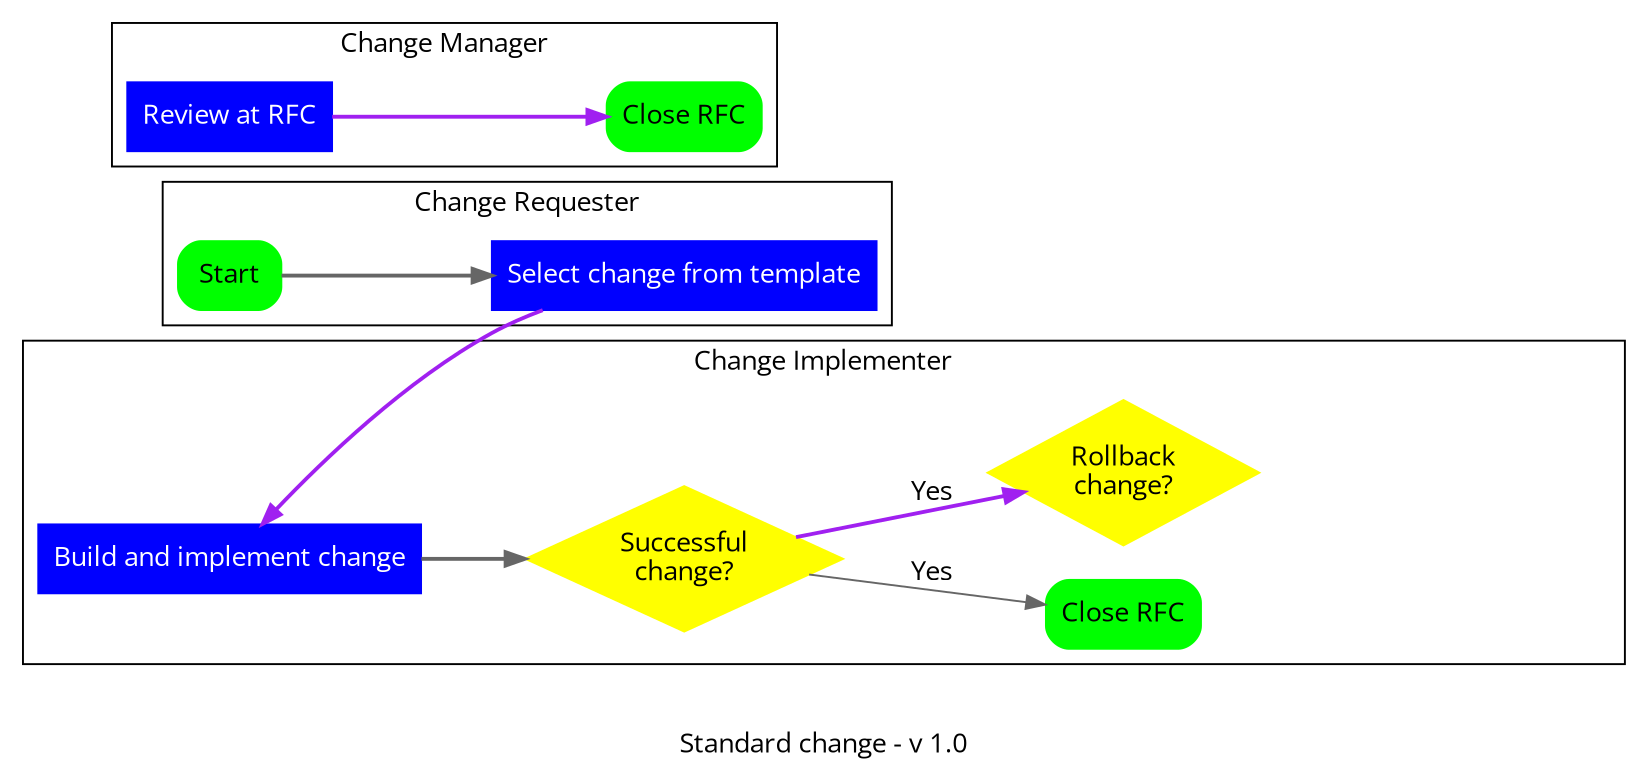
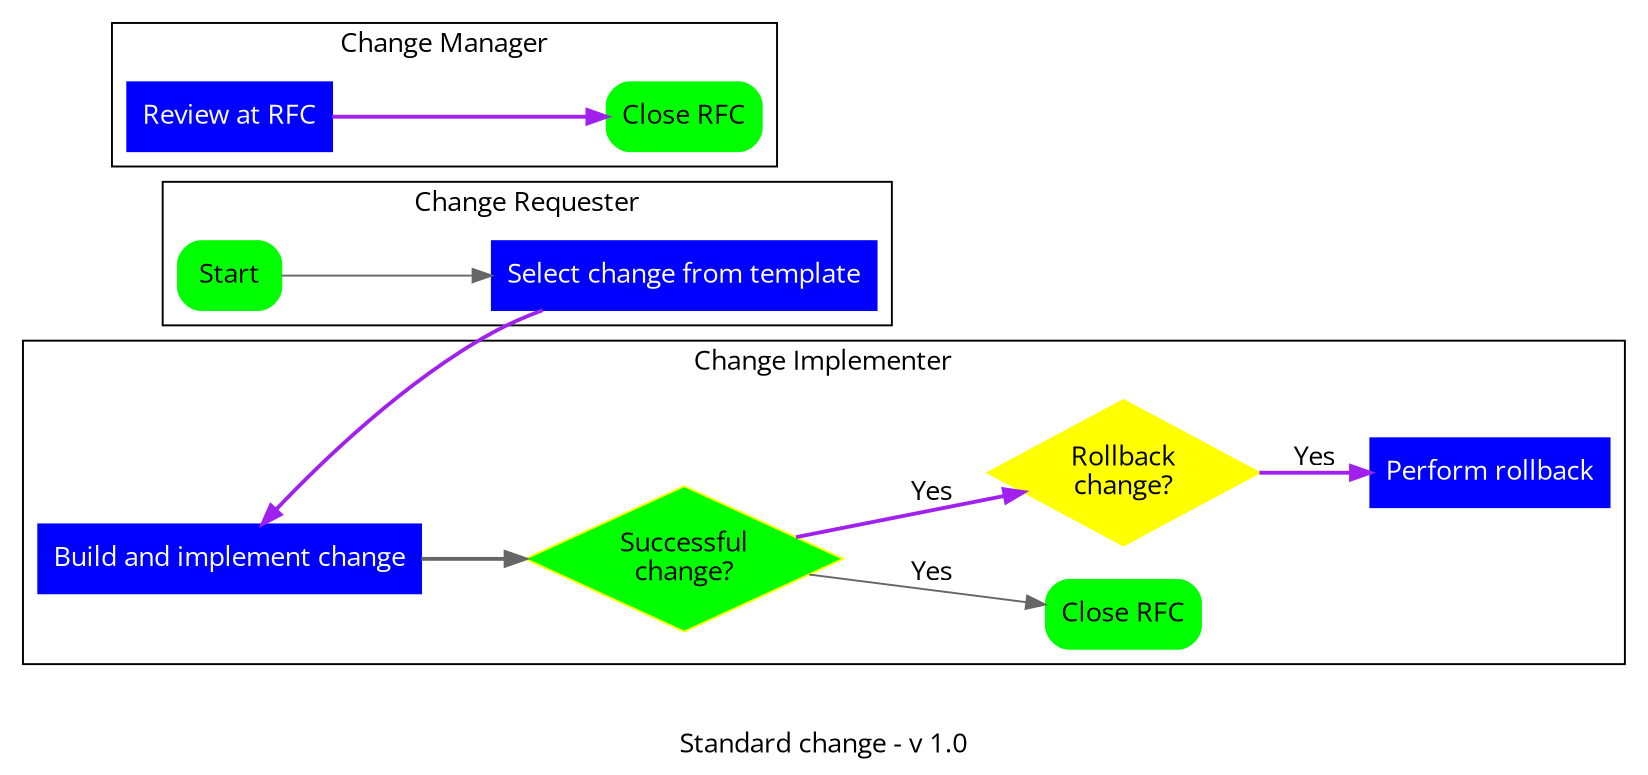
edge "Start" -> "Select change from template": style bold -> solid
node "Perform rollback": added
node "Successful change?": fillcolor yellow -> green
